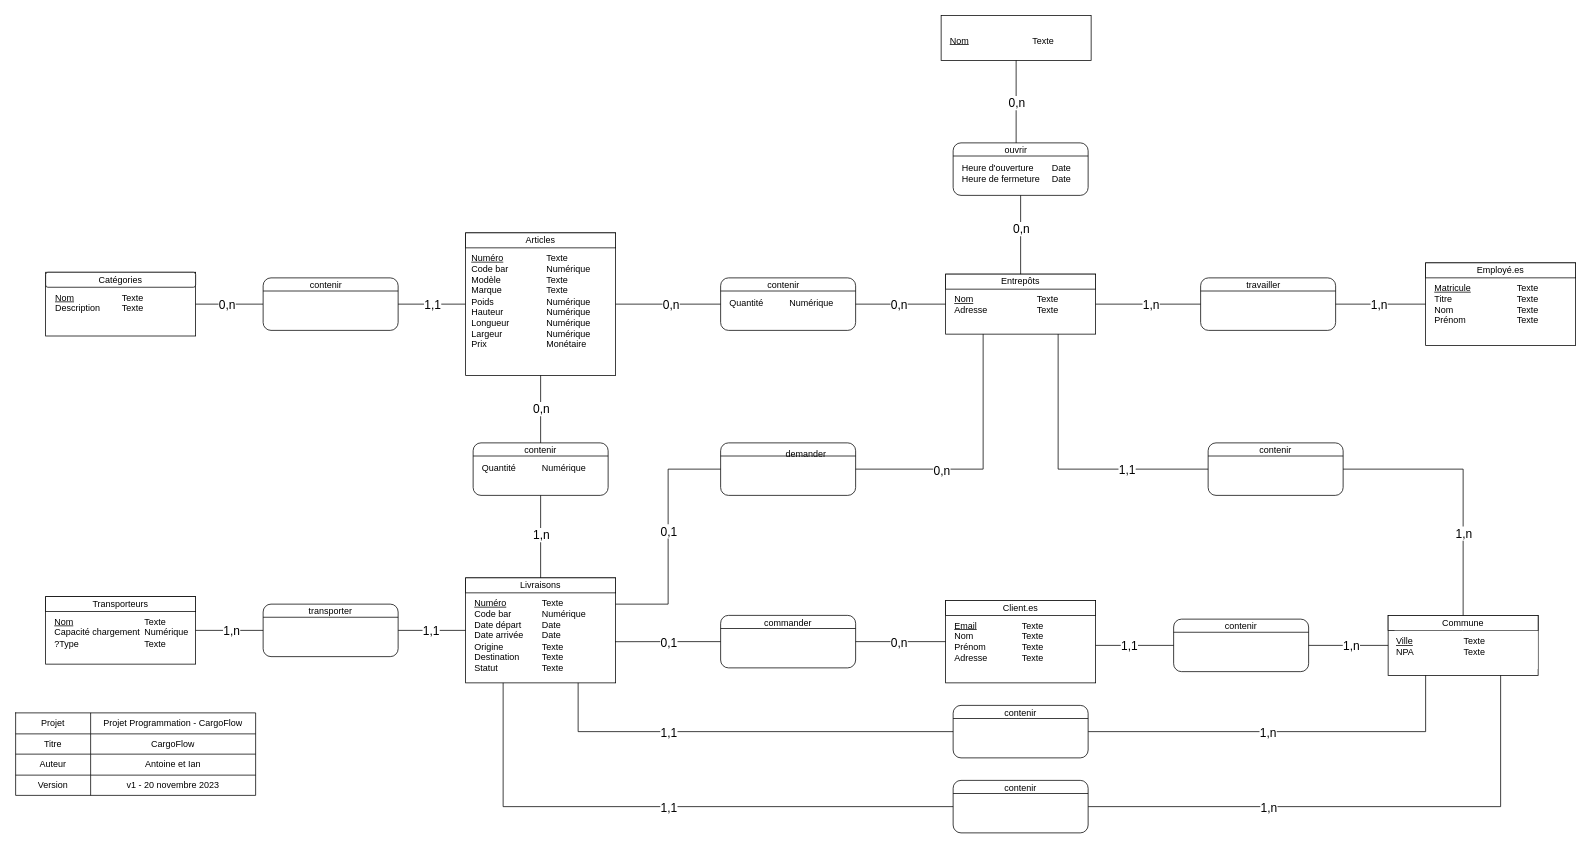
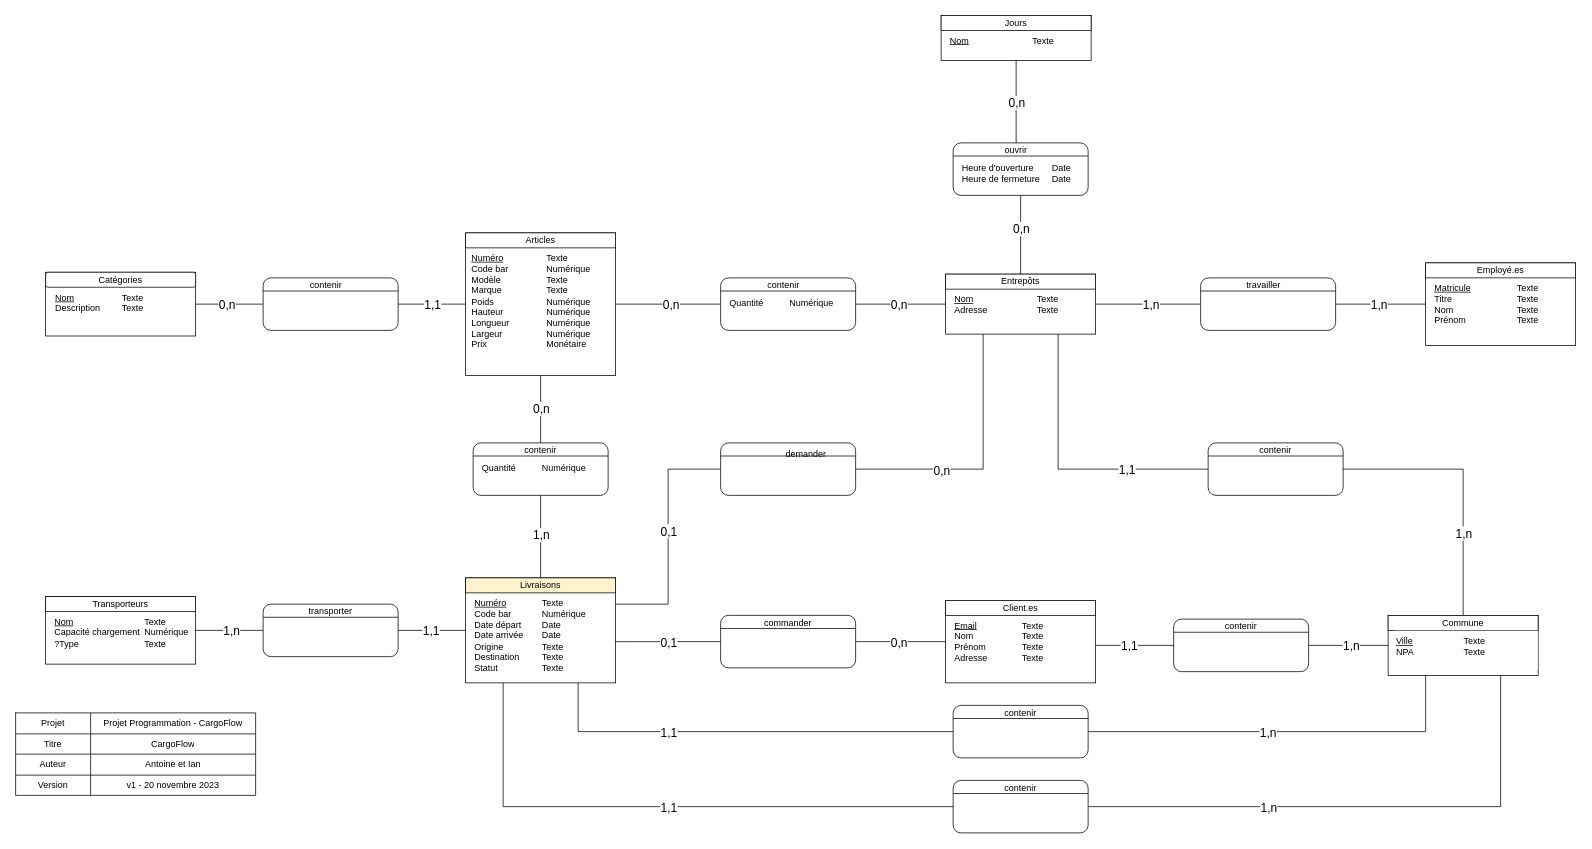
node "Jours": added
node "Livraisons": fillcolor #ffffff -> #fff2cc
